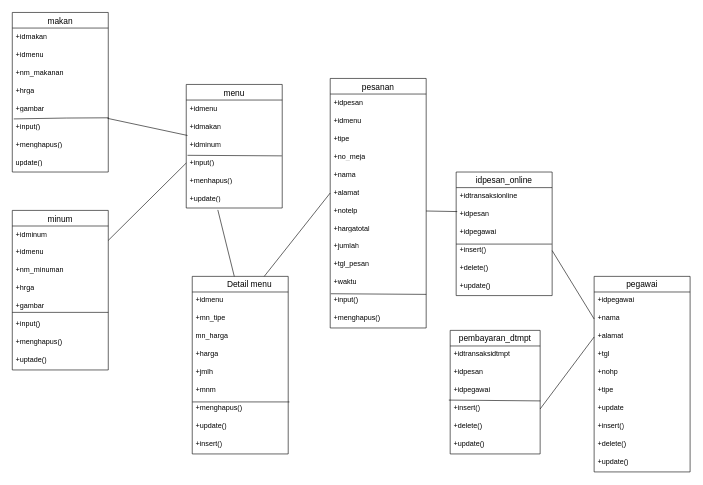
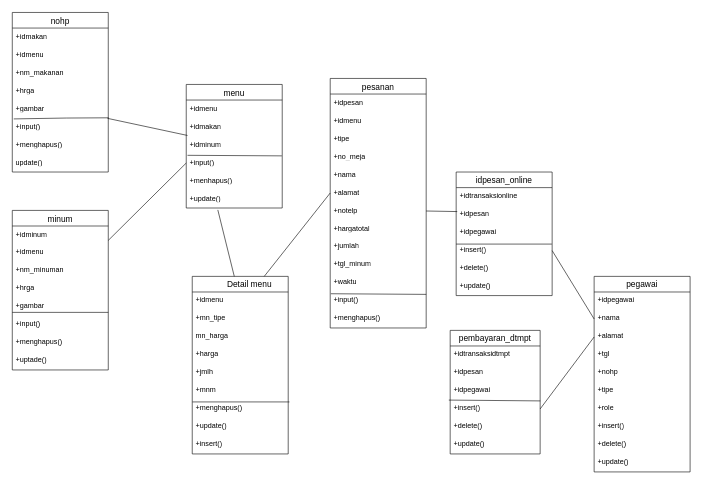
node "makan": label "makan" -> "nohp"
node "+tgl_pesan": label "+tgl_pesan" -> "+tgl_minum"
node "+update": label "+update" -> "+role"
